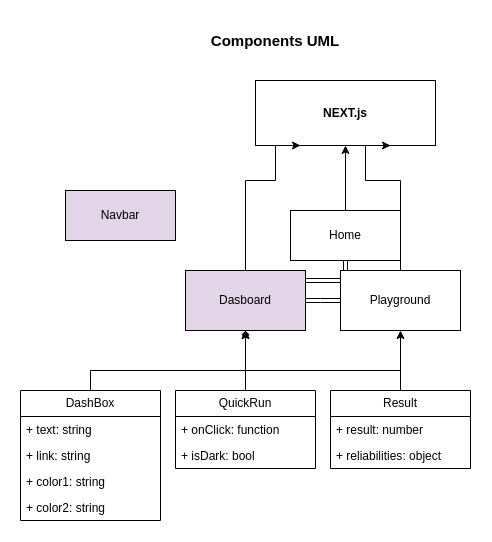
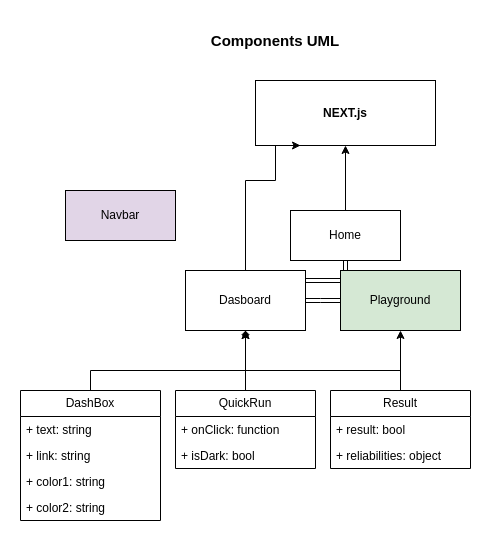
edge "Playground" -> "NEXT.js": removed
node "Dasboard": fillcolor #e1d5e7 -> #ffffff
node "Playground": fillcolor #ffffff -> #d5e8d4
node "+ result: number": label "+ result: number" -> "+ result: bool"
